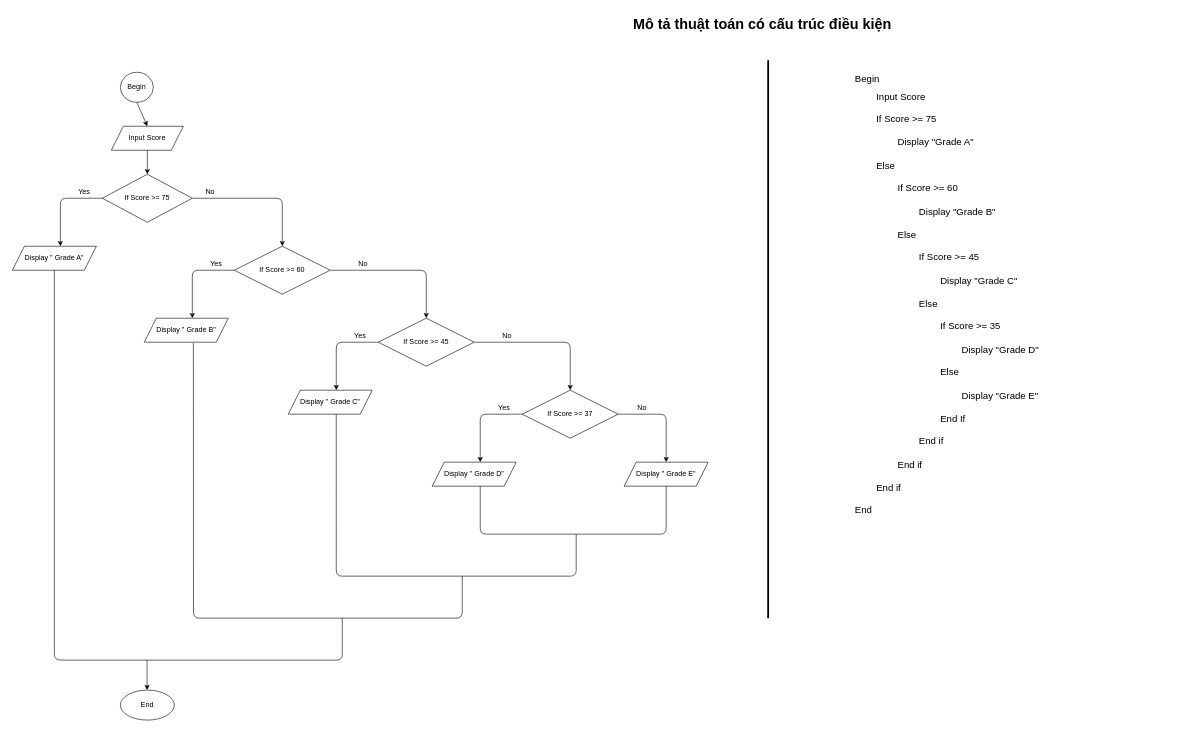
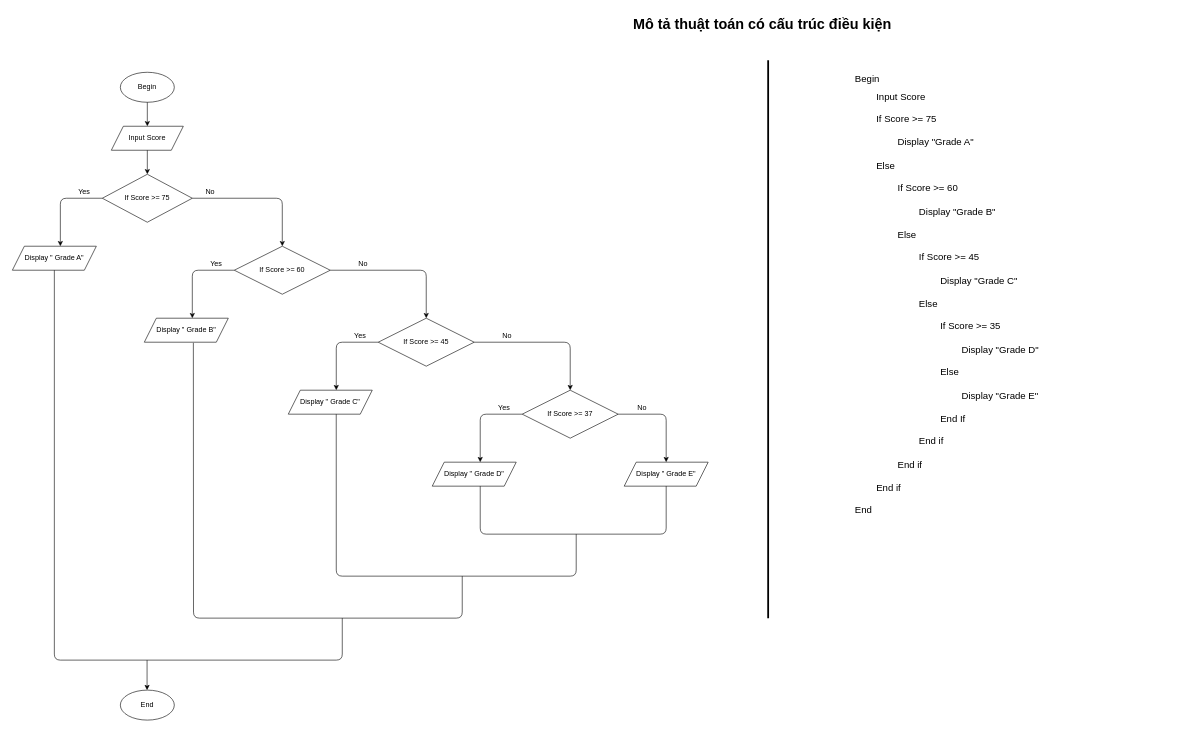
node "Begin": size 33x30 -> 54x30
